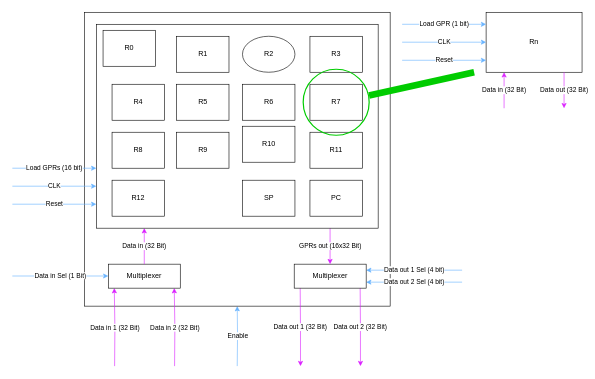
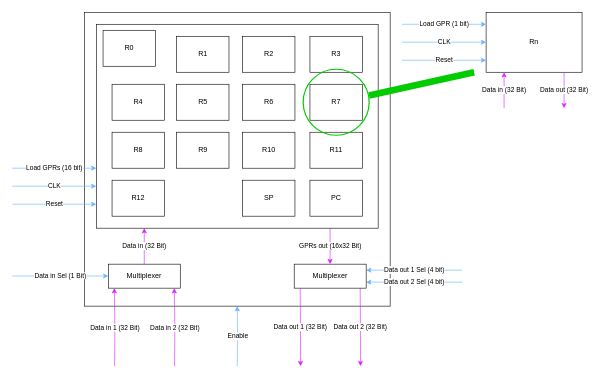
node "R2": shape ellipse -> rectangle
node "R10": moved (269, 144) -> (269, 150)
